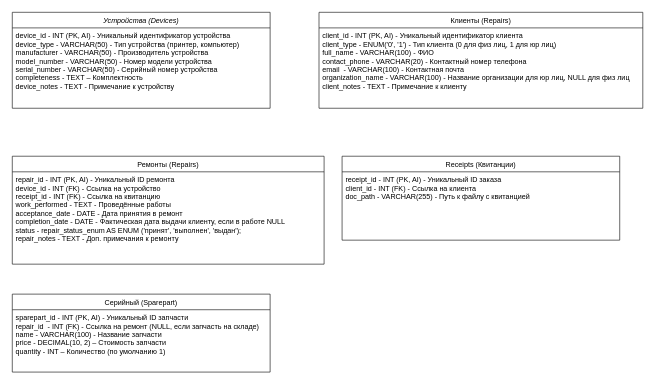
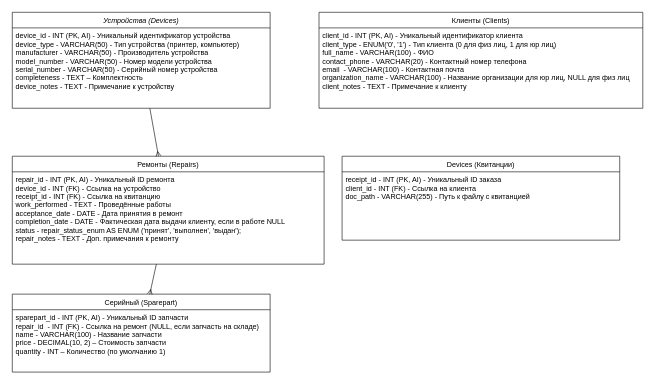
node "Клиенты (Repairs)": label "Клиенты (Repairs)" -> "Клиенты (Clients)"
edge "Устройства (Devices)" -> "Ремонты (Repairs)": added
node "Receipts (Квитанции)": label "Receipts (Квитанции)" -> "Devices (Квитанции)"
edge "Ремонты (Repairs)" -> "Серийный (Sparepart)": added
